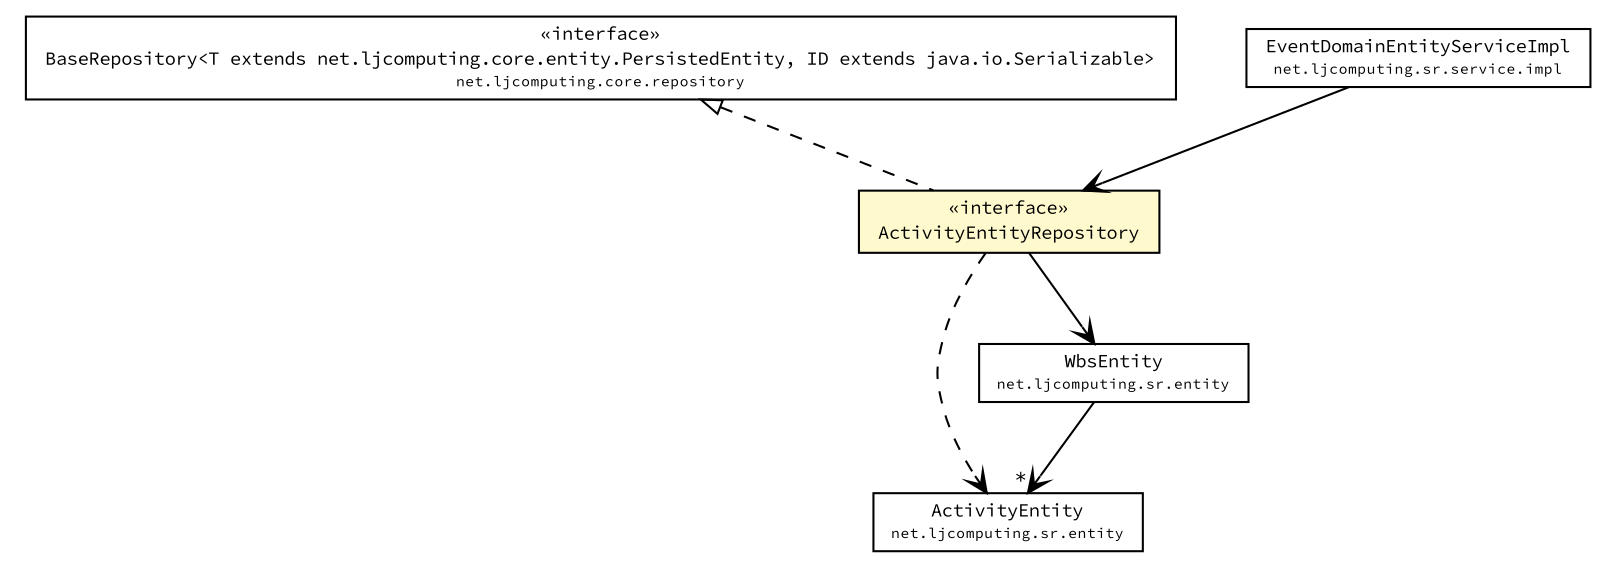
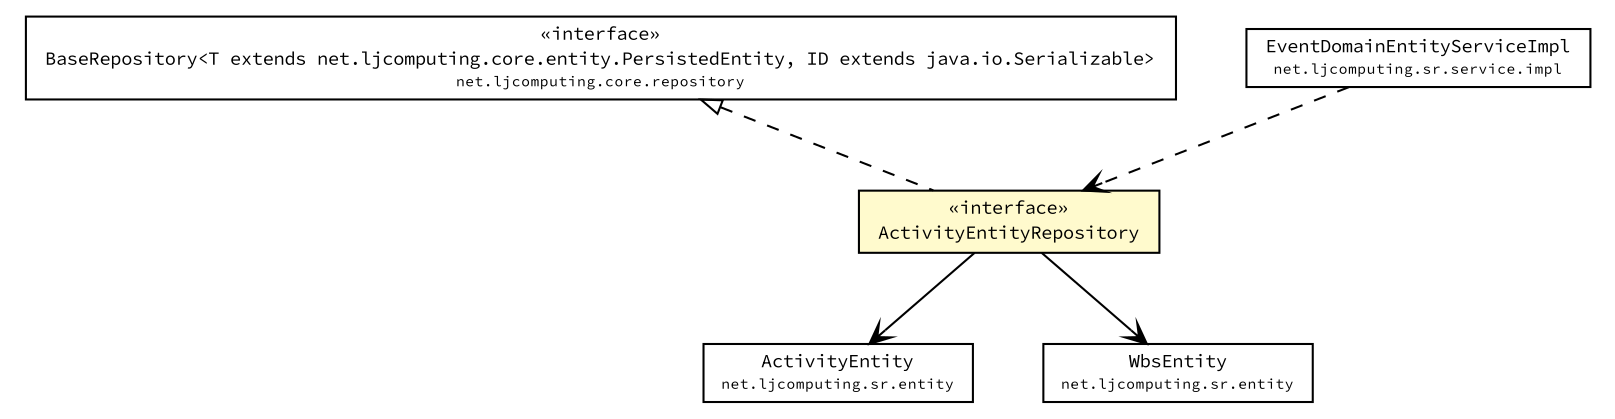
edge "EventDomainEntityServiceImpl" -> "ActivityEntityRepository": style solid -> dashed
edge "ActivityEntityRepository" -> "ActivityEntity": style dashed -> solid
edge "WbsEntity" -> "ActivityEntity": removed
